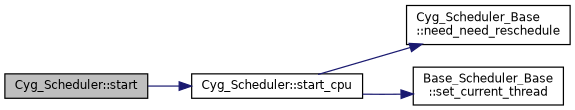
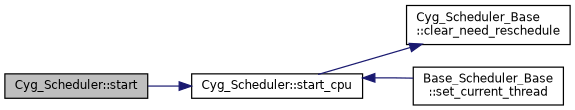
node "Cyg_Scheduler_Base ::need_need_reschedule": label "Cyg_Scheduler_Base ::need_need_reschedule" -> "Cyg_Scheduler_Base ::clear_need_reschedule"
edge "Cyg_Scheduler::start_cpu" -> "Base_Scheduler_Base ::set_current_thread": reversed
